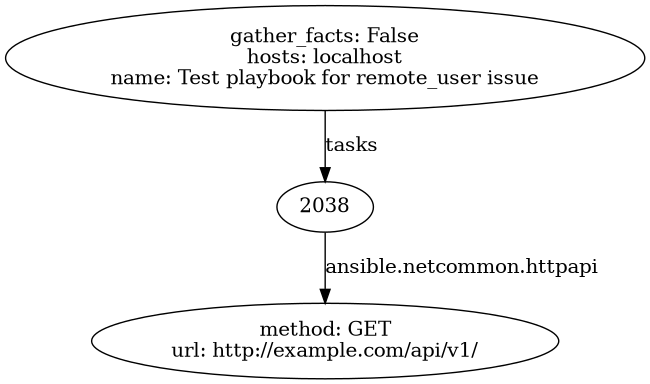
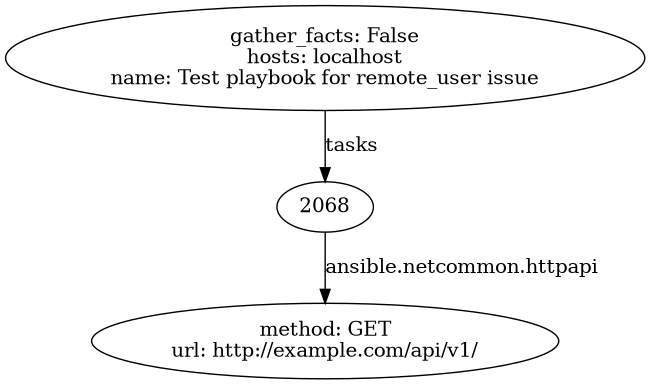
node "2038": label "2038" -> "2068"
